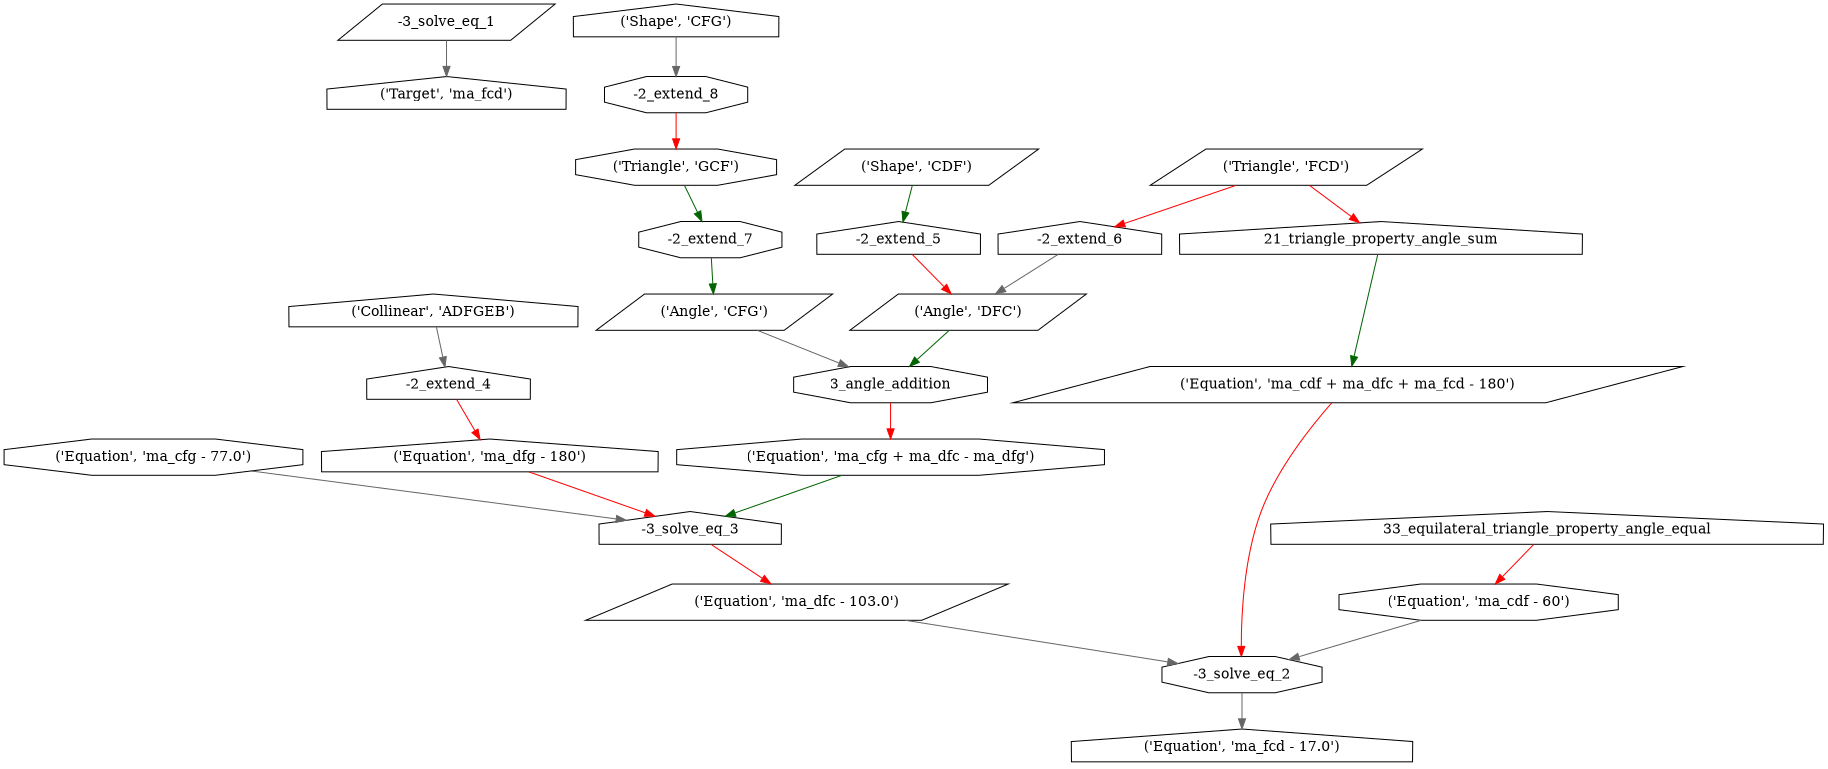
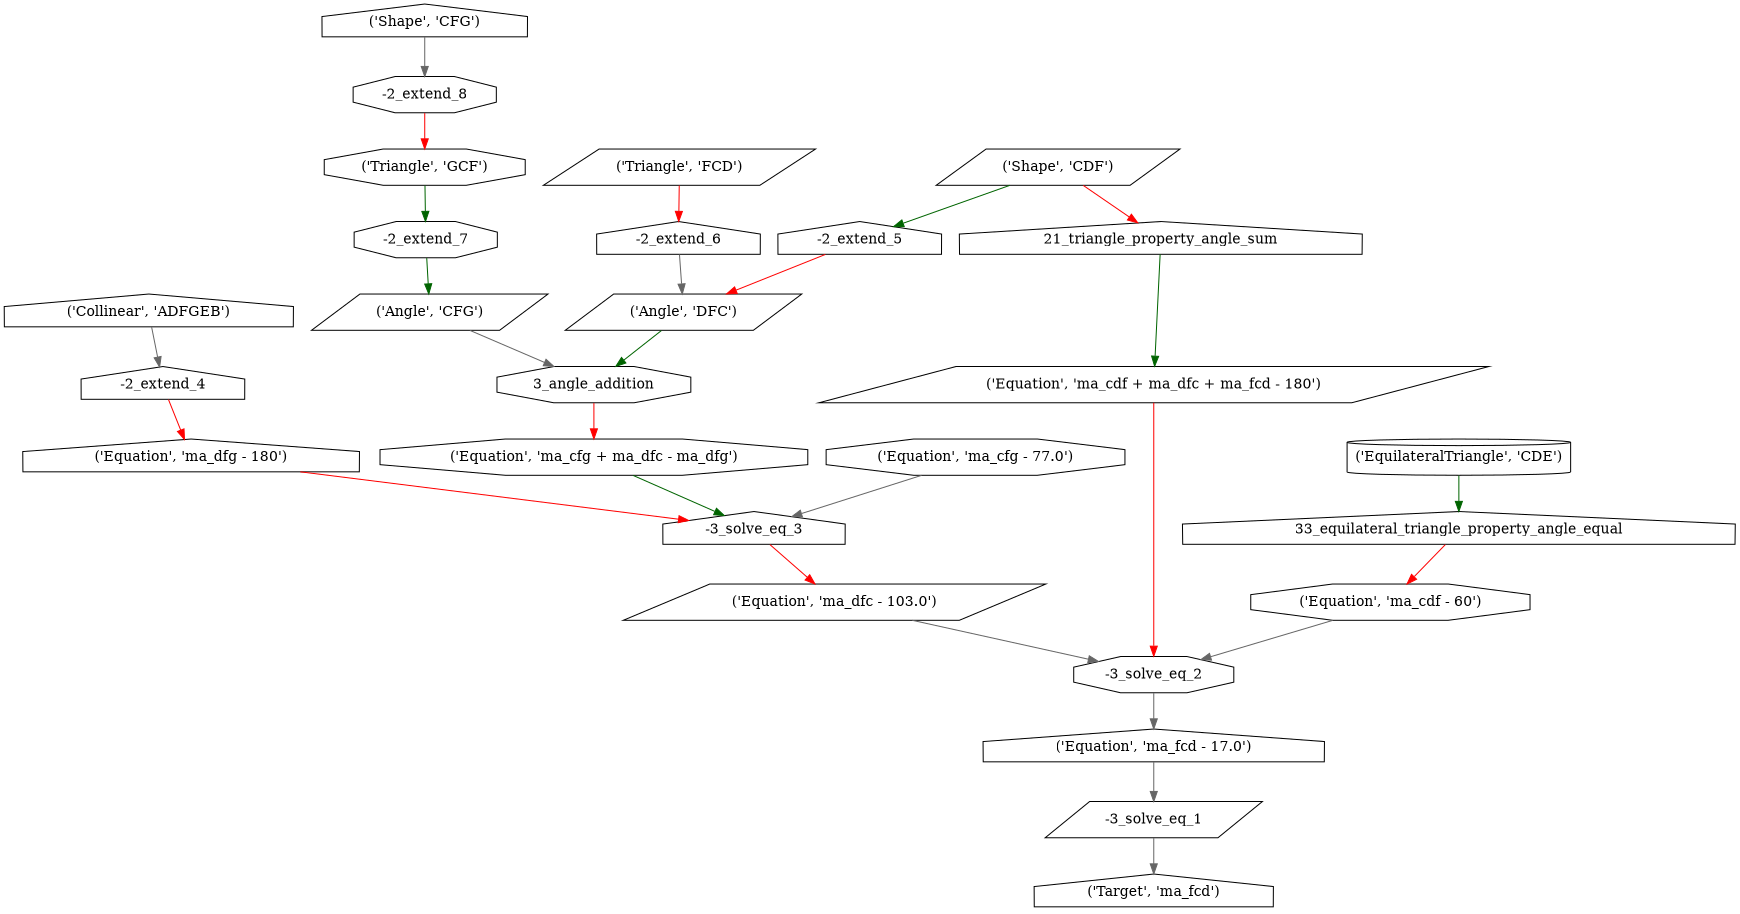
edge "('Triangle', 'FCD')" -> "21_triangle_property_angle_sum": now "('Shape', 'CDF')" -> "21_triangle_property_angle_sum"
node "('EquilateralTriangle', 'CDE')": added
edge "('Equation', 'ma_fcd - 17.0')" -> "-3_solve_eq_1": added
